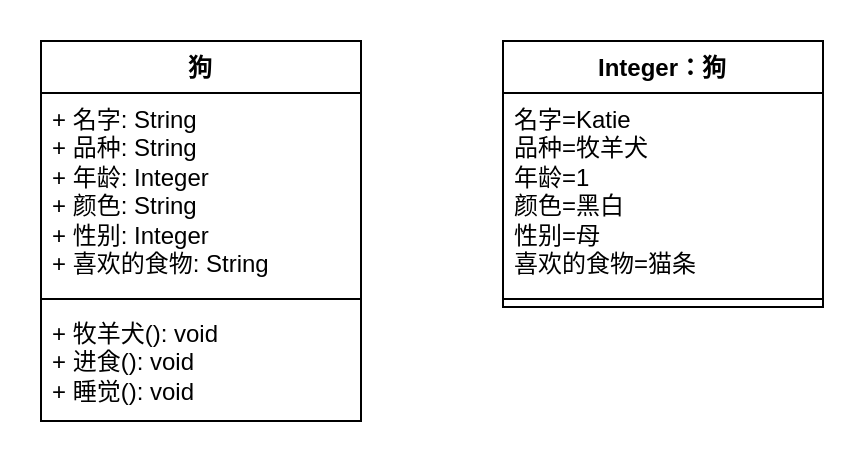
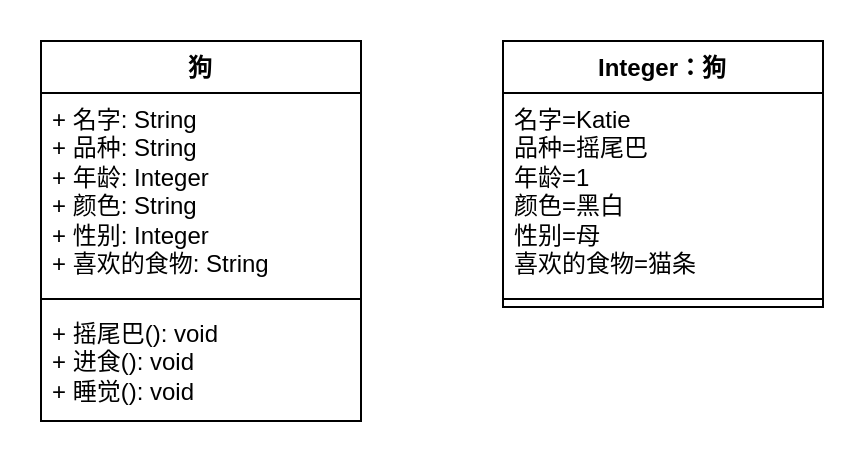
node "名字=Katie 品种=牧羊犬 年龄=1 颜色=黑白 性别=母 喜欢的食物=猫条": label "名字=Katie 品种=牧羊犬 年龄=1 颜色=黑白 性别=母 喜欢的食物=猫条" -> "名字=Katie 品种=摇尾巴 年龄=1 颜色=黑白 性别=母 喜欢的食物=猫条"
node "+ 牧羊犬(): void + 进食(): void + 睡觉(): void": label "+ 牧羊犬(): void + 进食(): void + 睡觉(): void" -> "+ 摇尾巴(): void + 进食(): void + 睡觉(): void"
